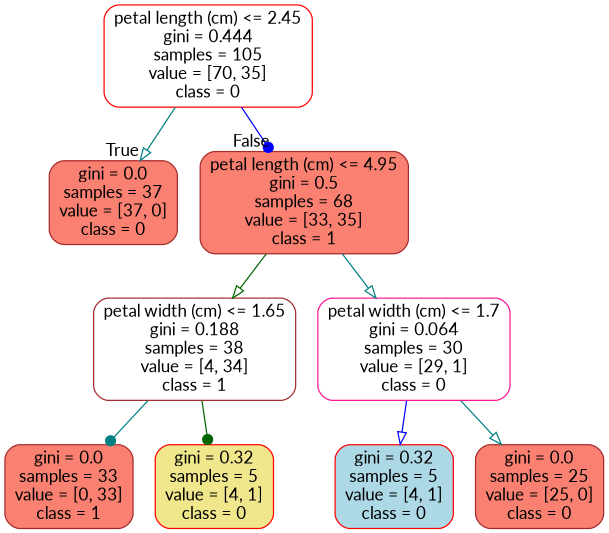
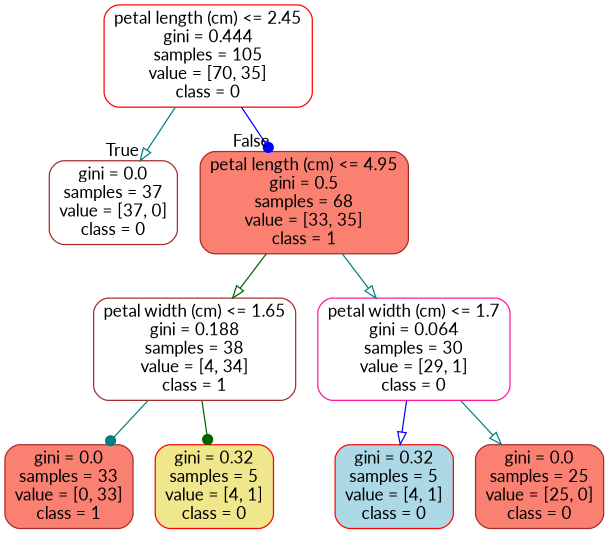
node "gini = 0.0 samples = 37 value = [37, 0] class = 0": fillcolor salmon -> white
